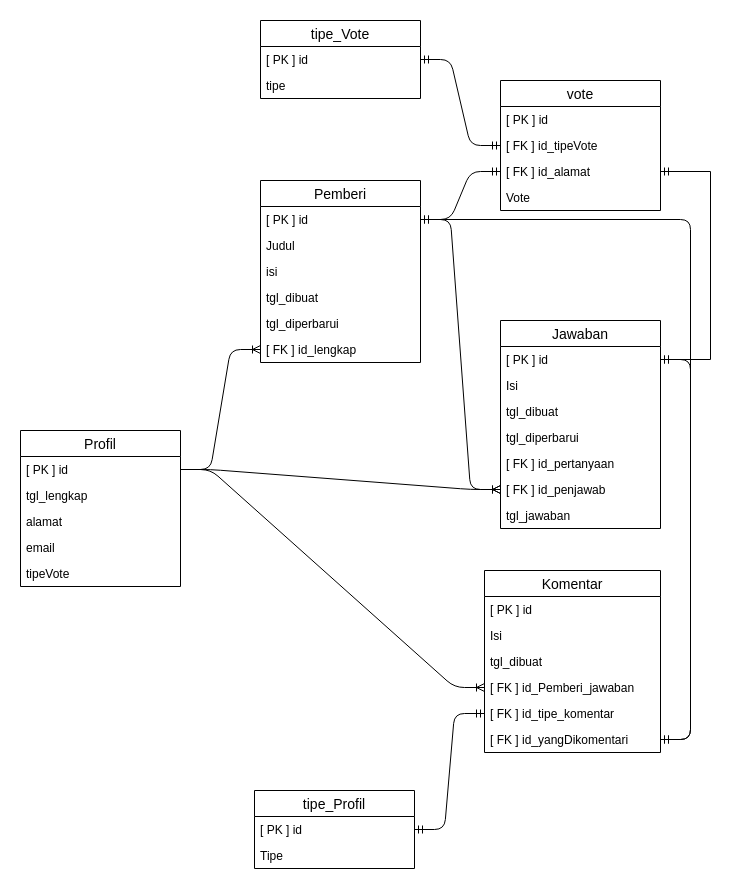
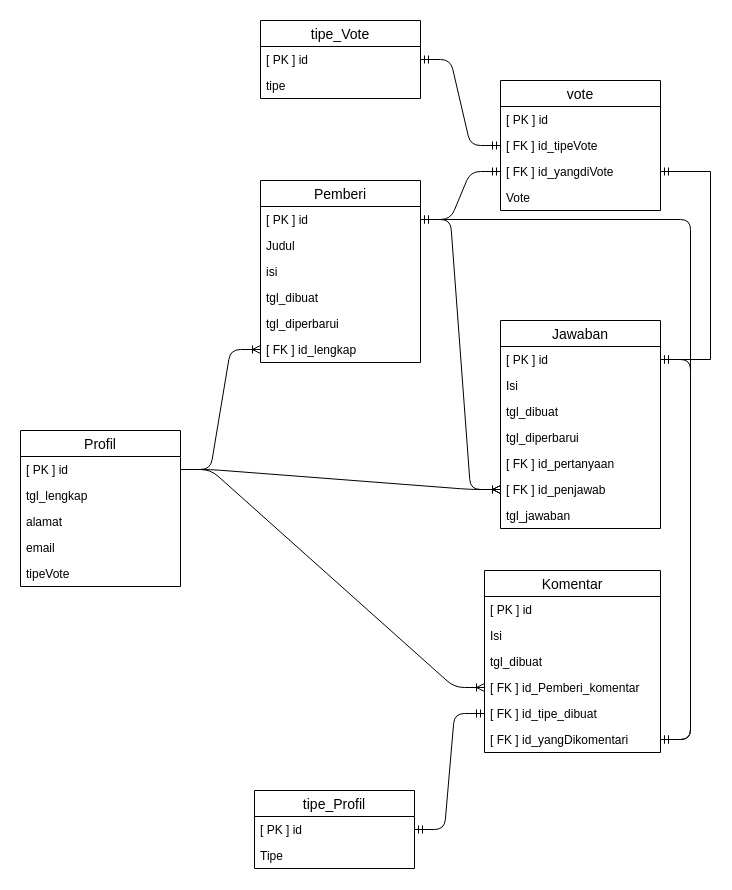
node "[ FK ] id_alamat": label "[ FK ] id_alamat" -> "[ FK ] id_yangdiVote"
node "[ FK ] id_Pemberi_jawaban": label "[ FK ] id_Pemberi_jawaban" -> "[ FK ] id_Pemberi_komentar"
node "[ FK ] id_tipe_komentar": label "[ FK ] id_tipe_komentar" -> "[ FK ] id_tipe_dibuat"
